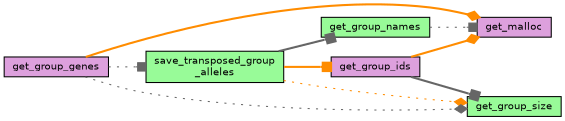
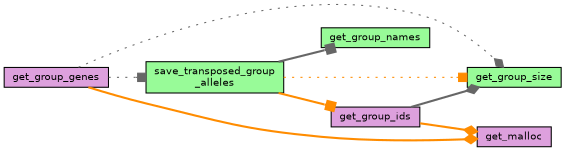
edge "get_group_names" -> "get_malloc": removed
edge "get_group_ids" -> "get_group_size": arrowhead box -> diamond
edge "save_transposed_group _alleles" -> "get_group_size": arrowhead diamond -> box
